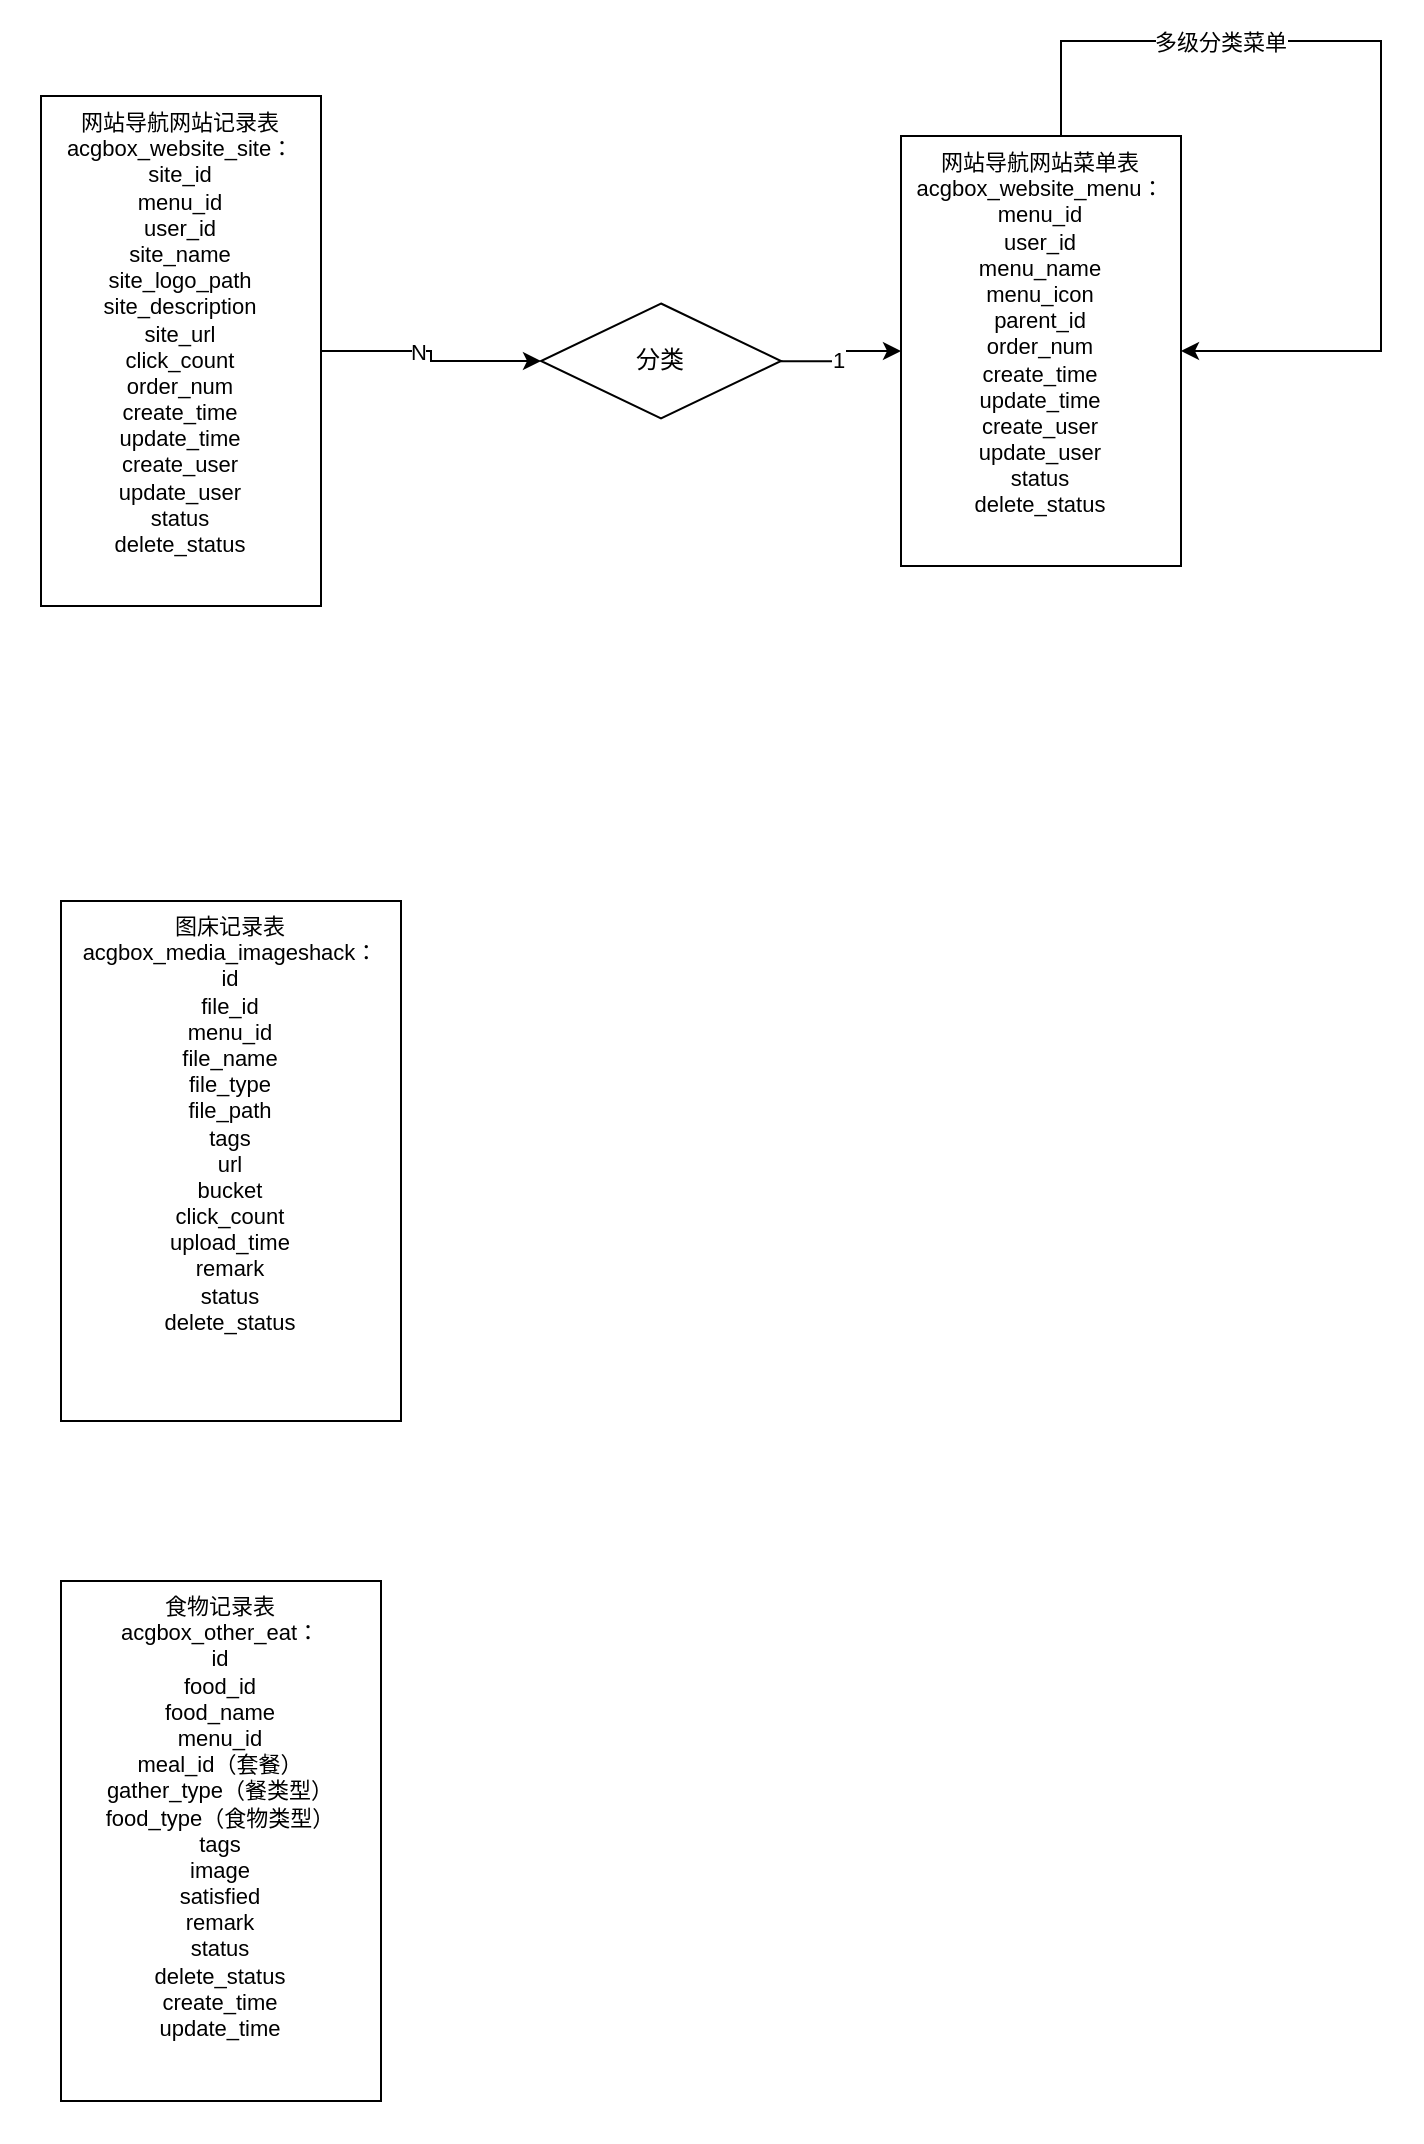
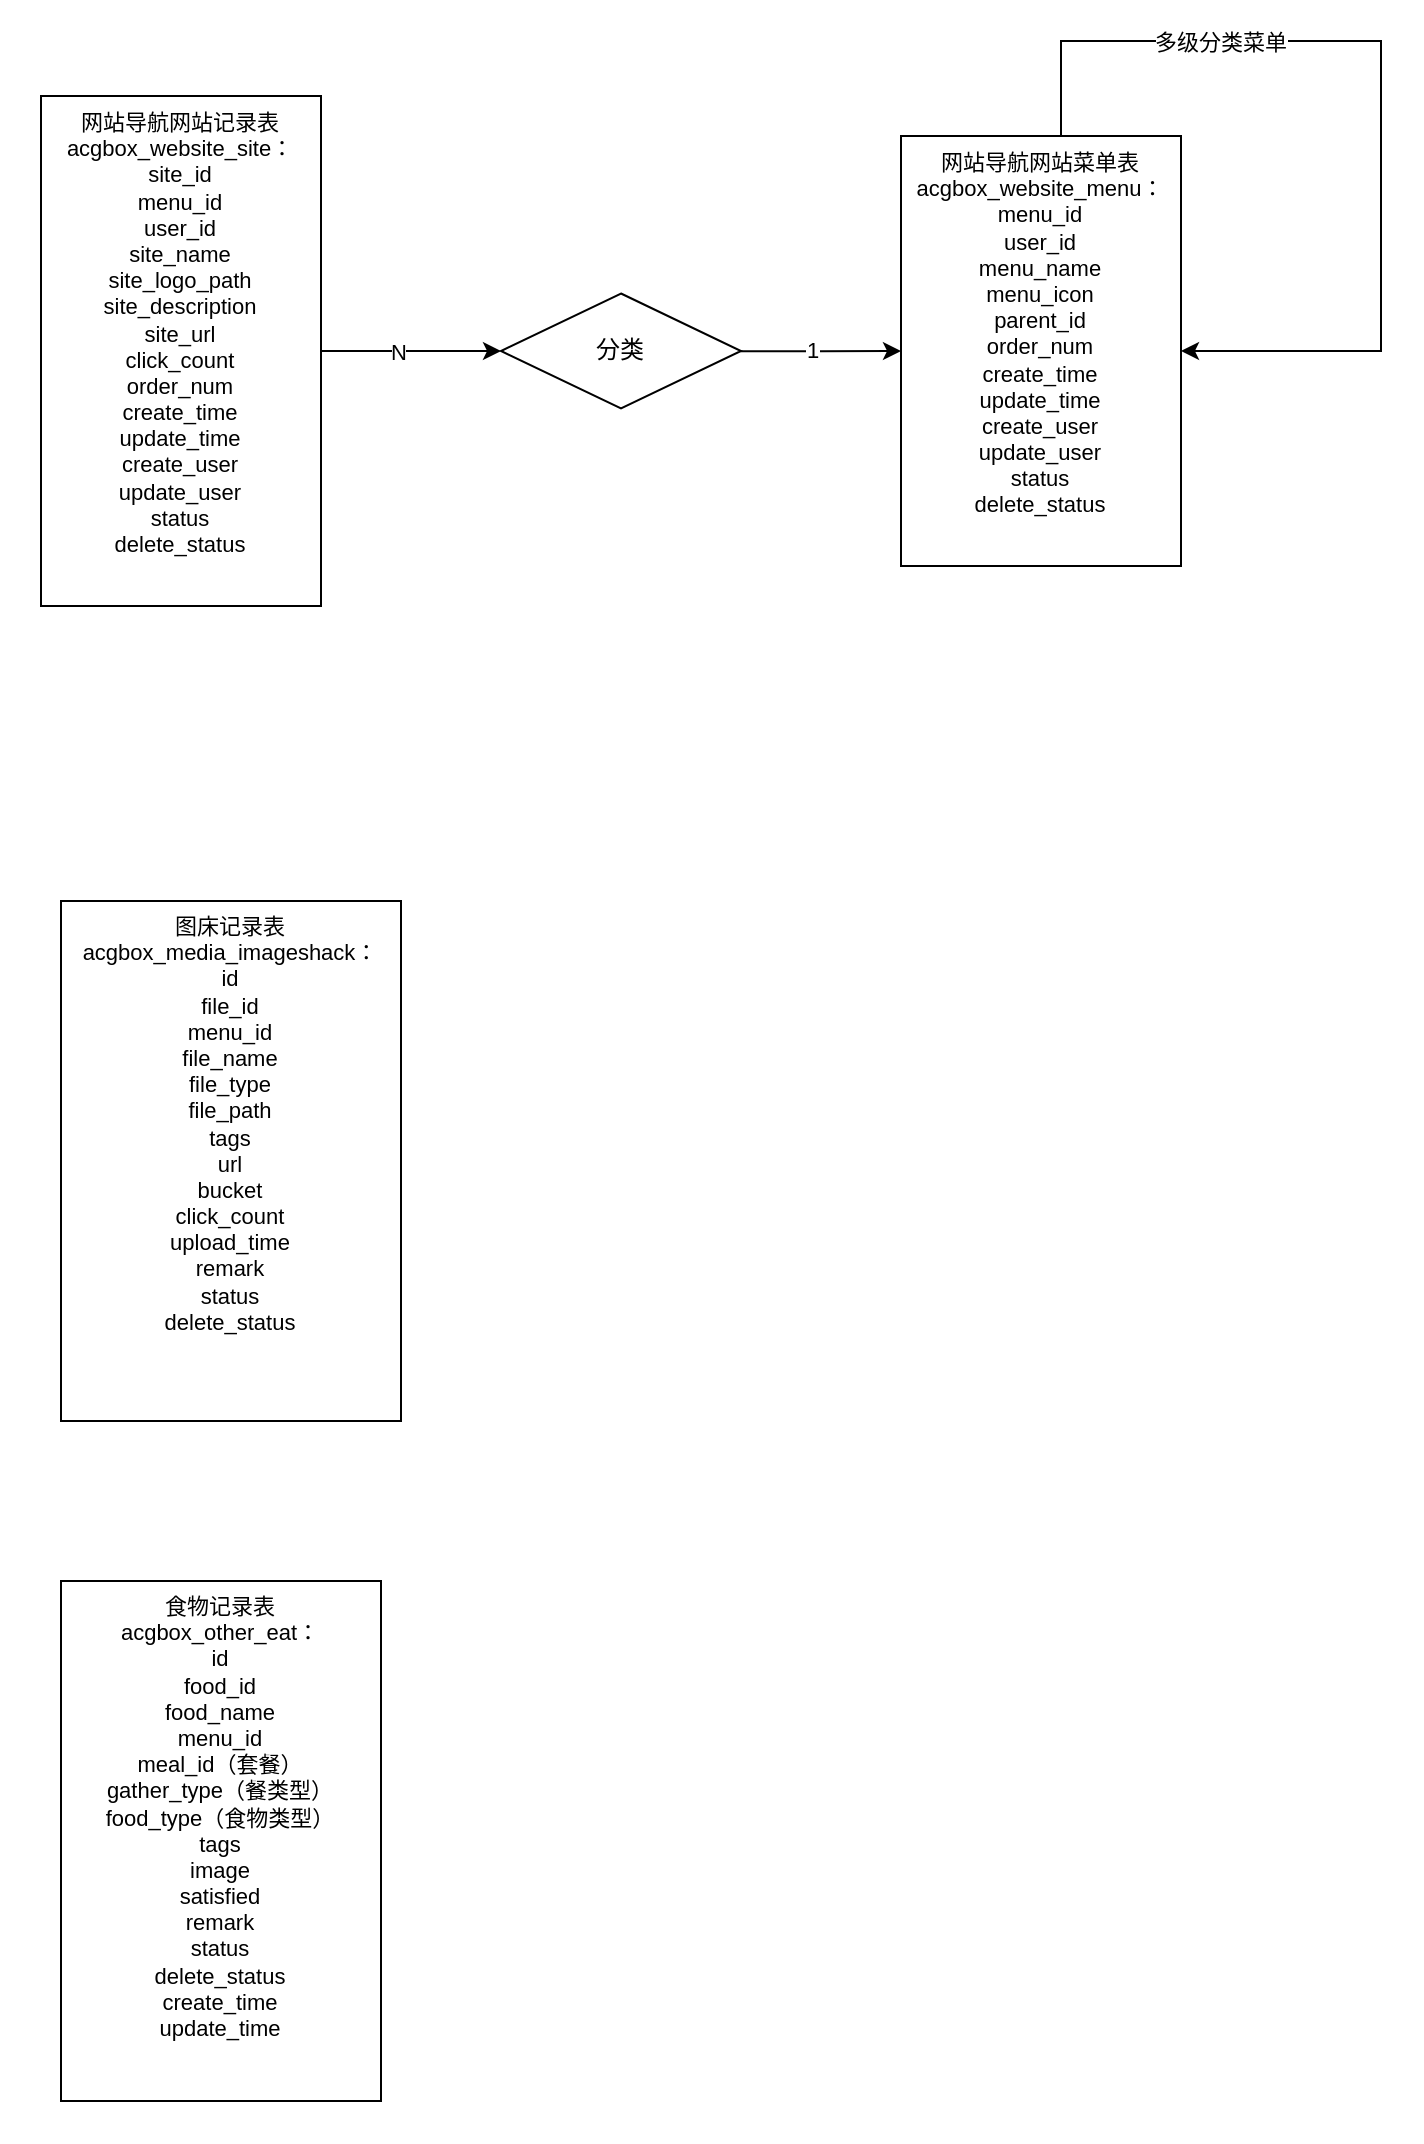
node "分类": moved (661, 361) -> (621, 351)
